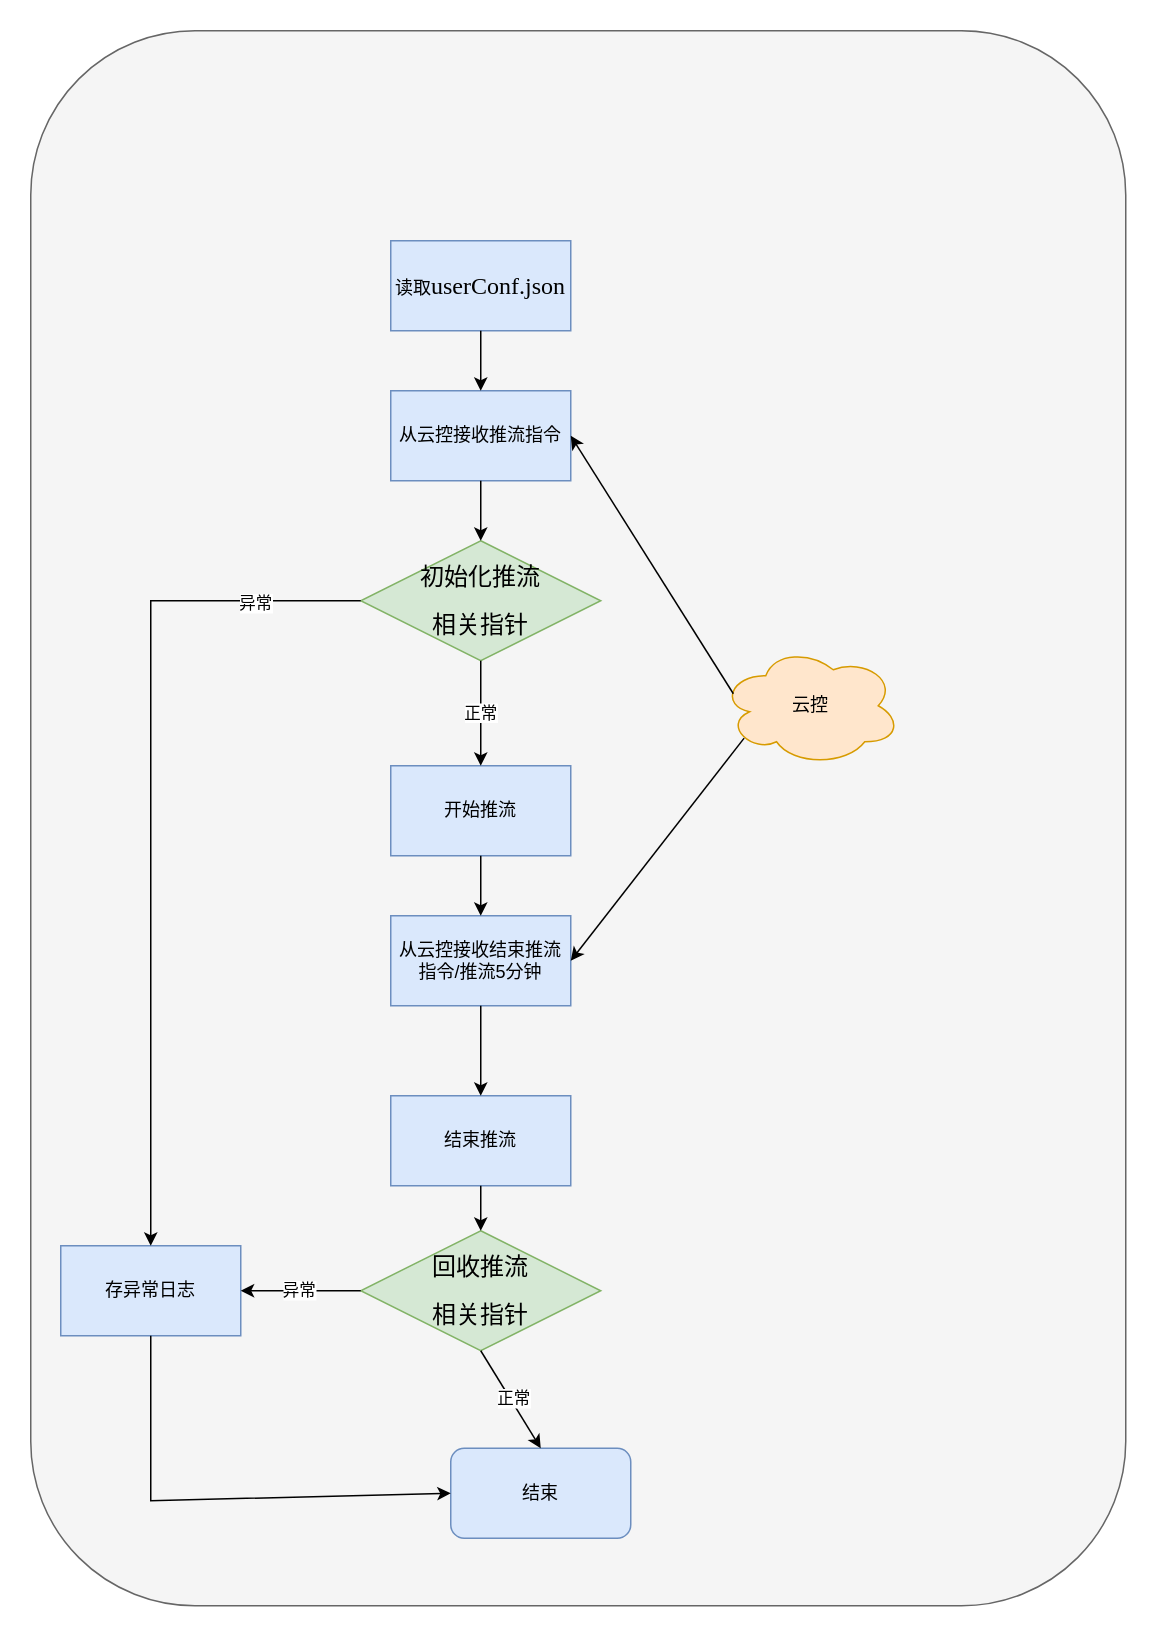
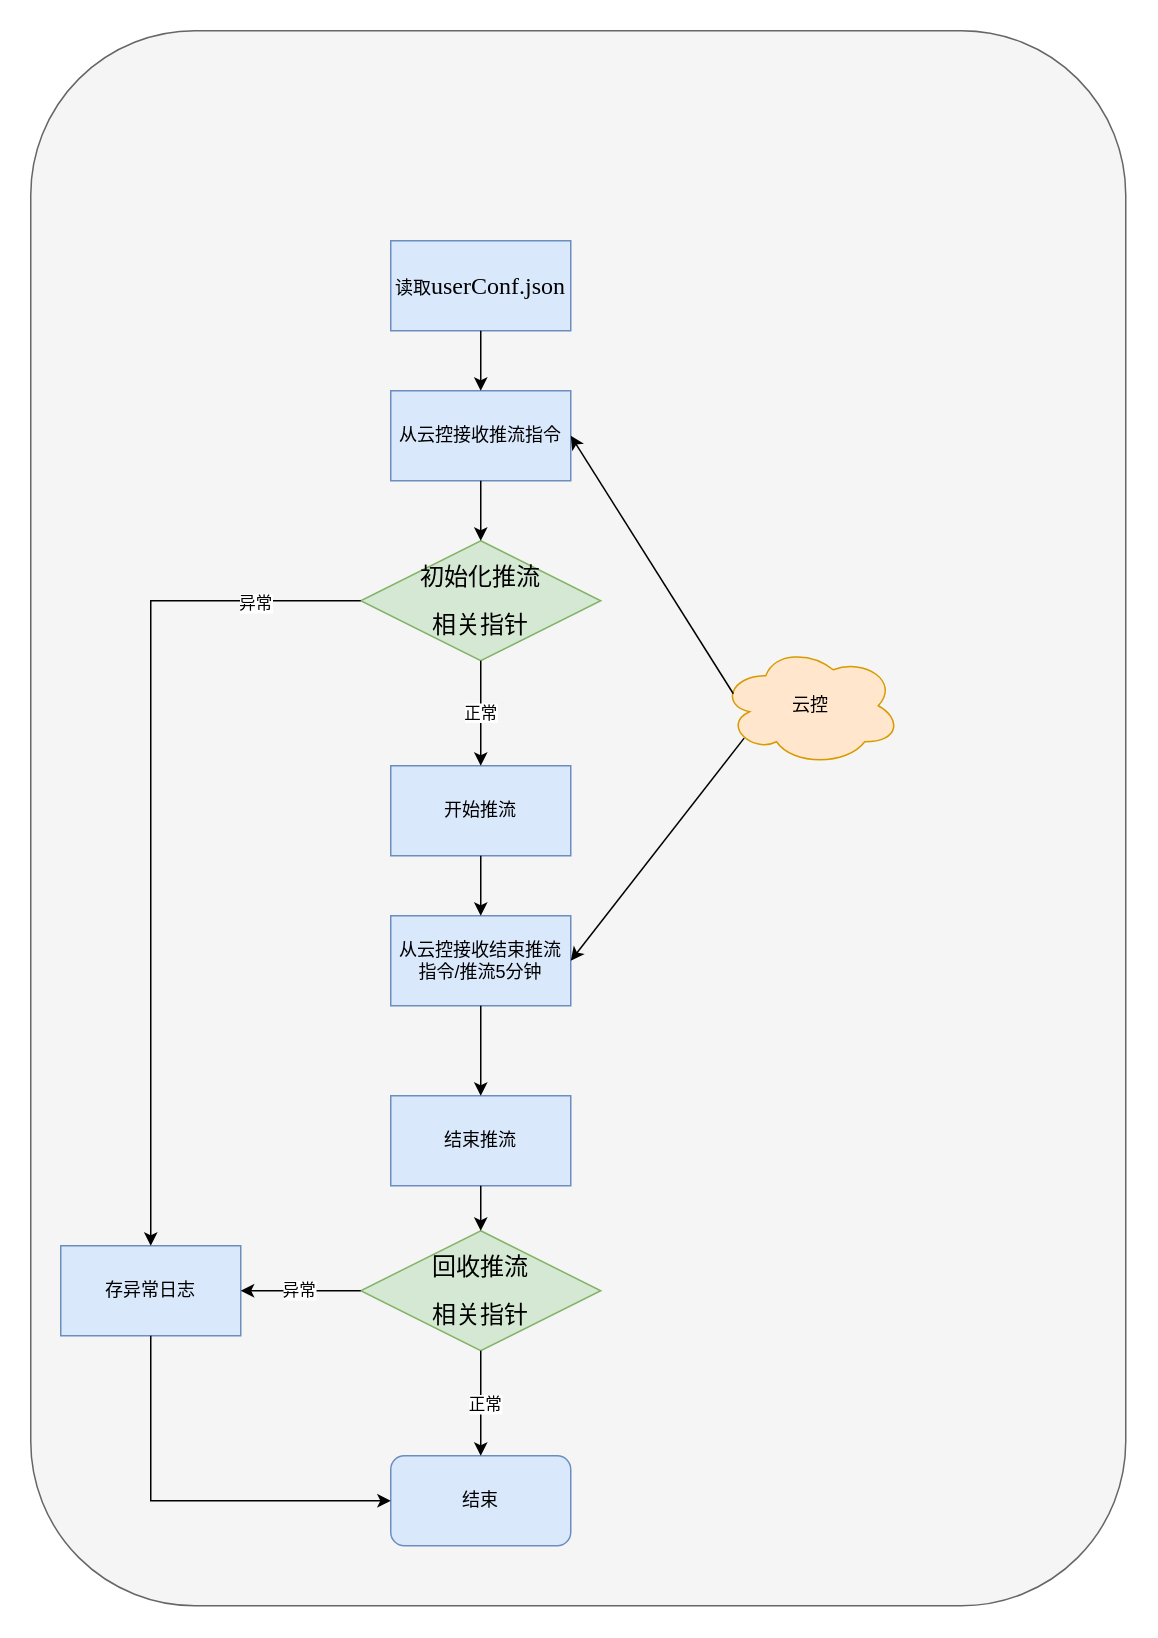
node "结束": moved (541, 1493) -> (481, 1501)
